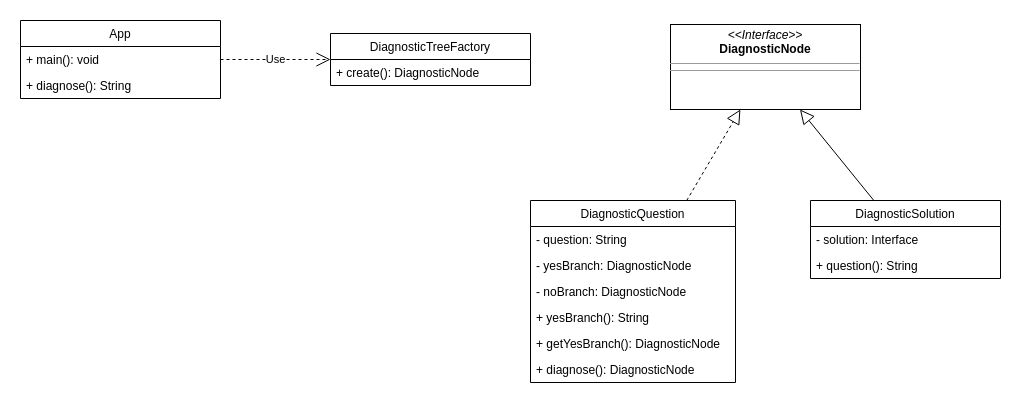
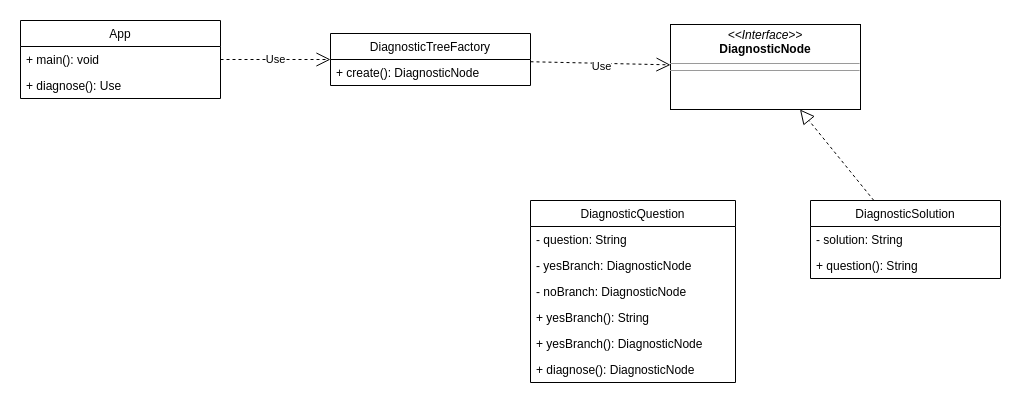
edge "DiagnosticTreeFactory" -> "<<Interface>> DiagnosticNode": added, label "Use"
node "+ diagnose(): String": label "+ diagnose(): String" -> "+ diagnose(): Use"
edge "DiagnosticSolution" -> "<<Interface>> DiagnosticNode": style solid -> dashed
edge "DiagnosticQuestion" -> "<<Interface>> DiagnosticNode": removed
node "- solution: Interface": label "- solution: Interface" -> "- solution: String"
node "+ getYesBranch(): DiagnosticNode": label "+ getYesBranch(): DiagnosticNode" -> "+ yesBranch(): DiagnosticNode"
